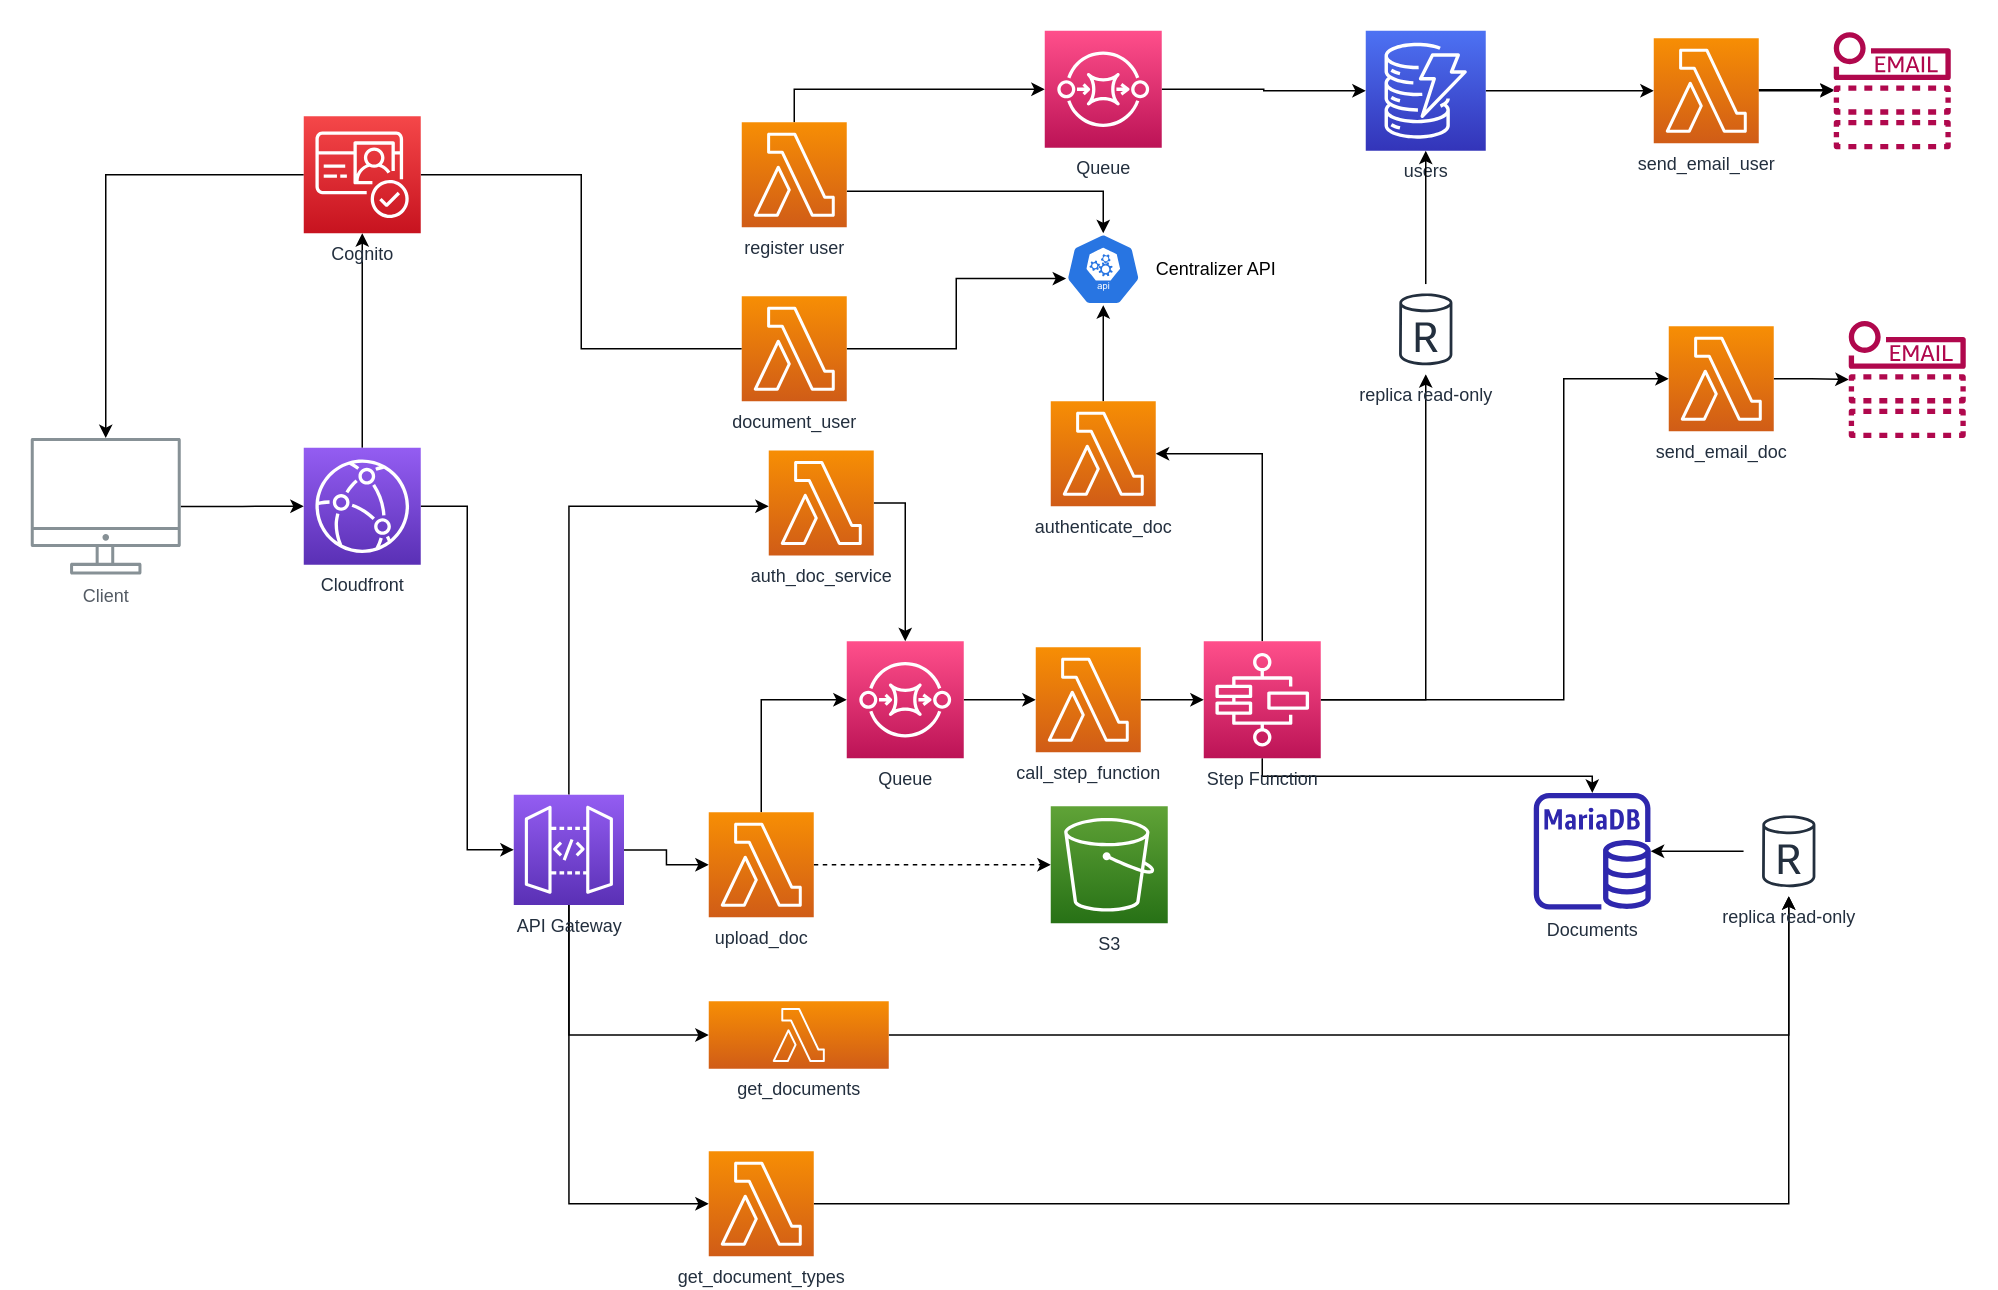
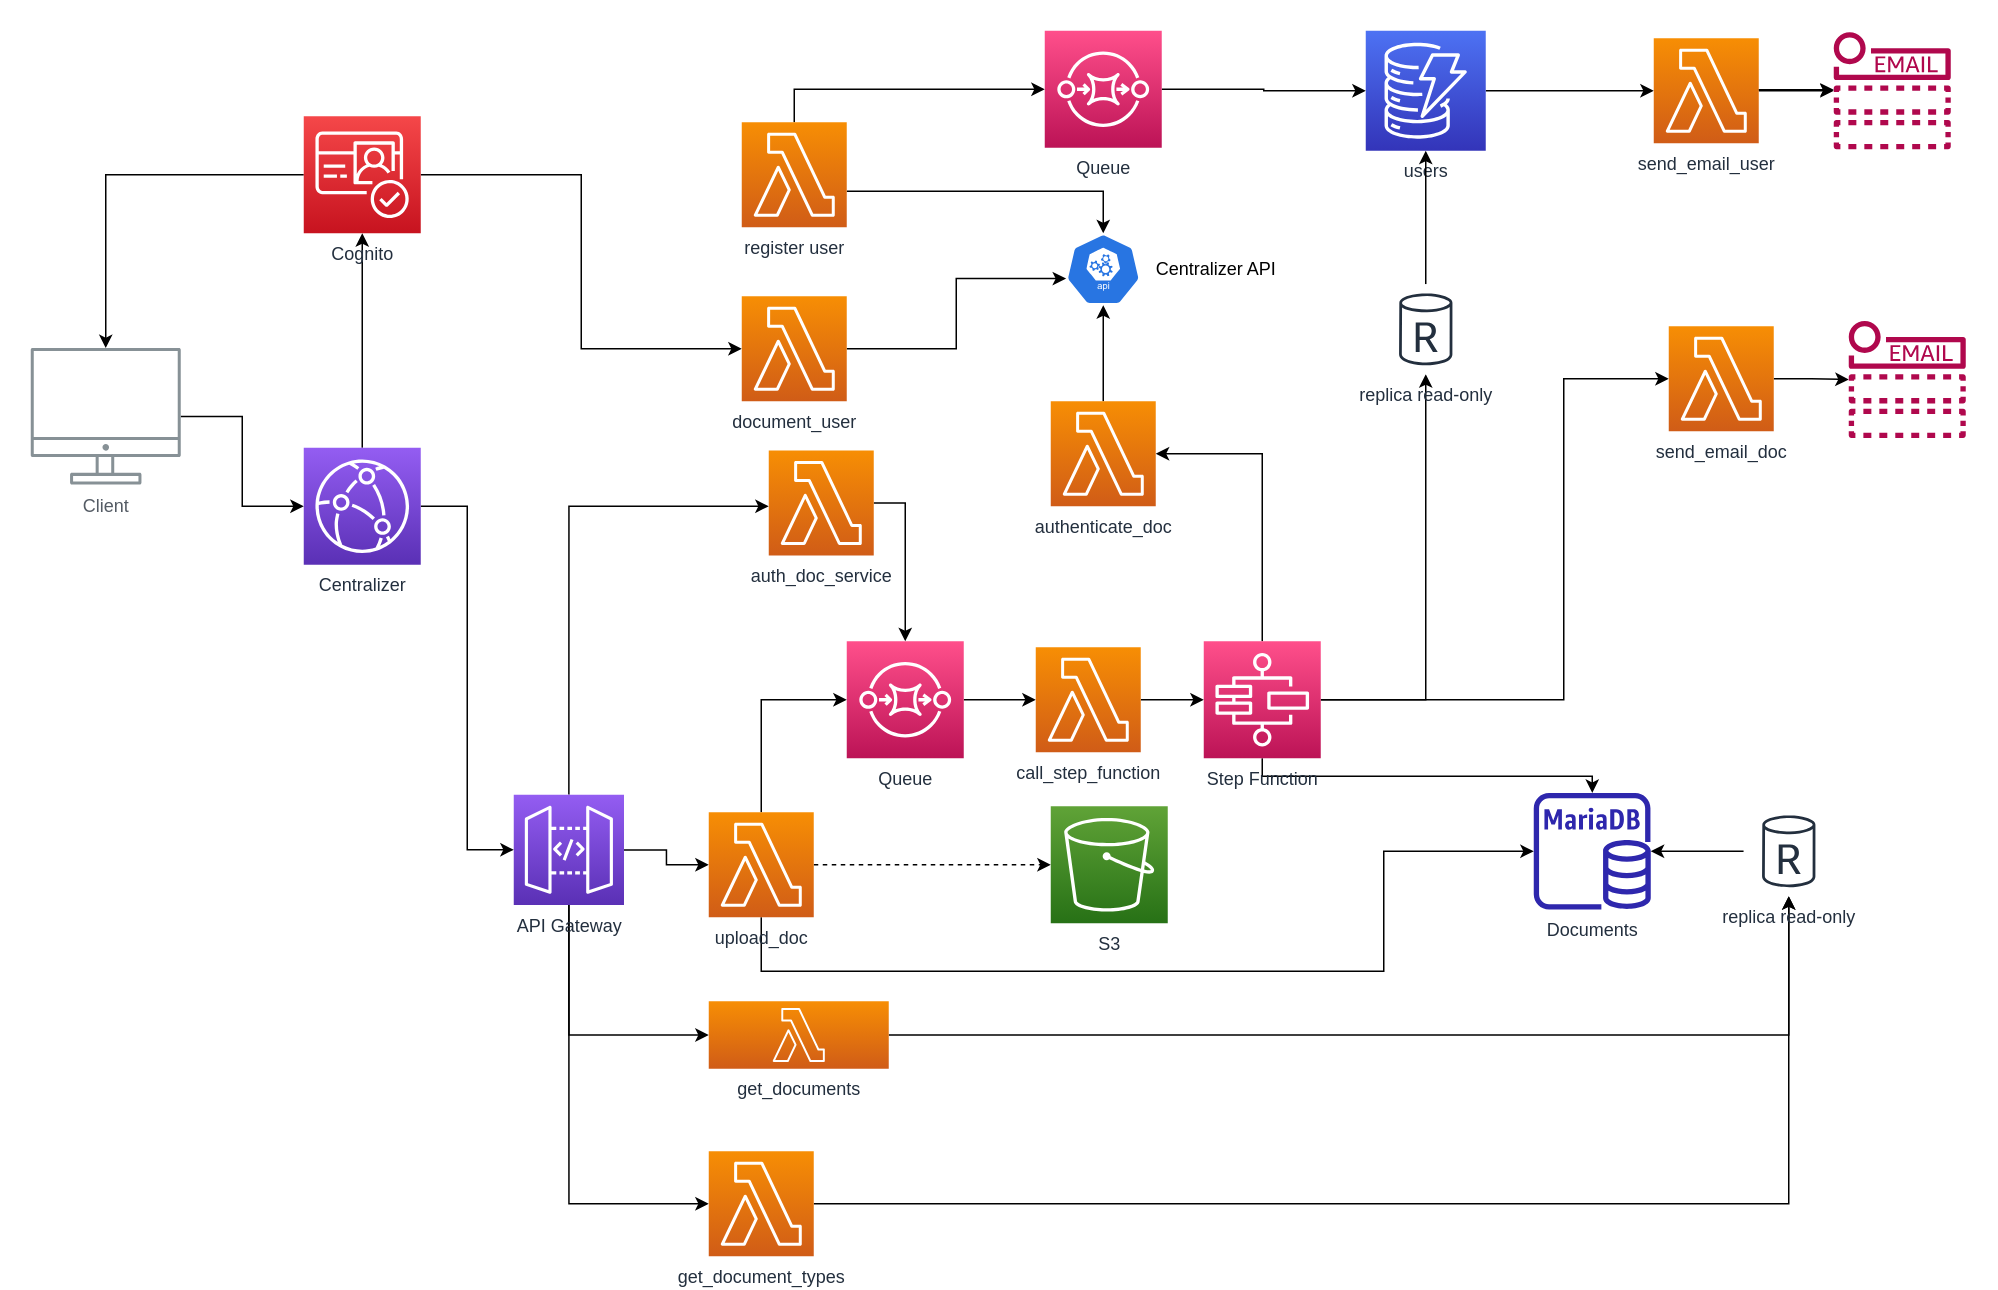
edge "Cognito" -- "document_user": arrowhead none -> classic
node "Client": moved (106, 506) -> (106, 416)
node "Cloudfront": label "Cloudfront" -> "Centralizer"
edge "upload_doc" -> "Documents": added
